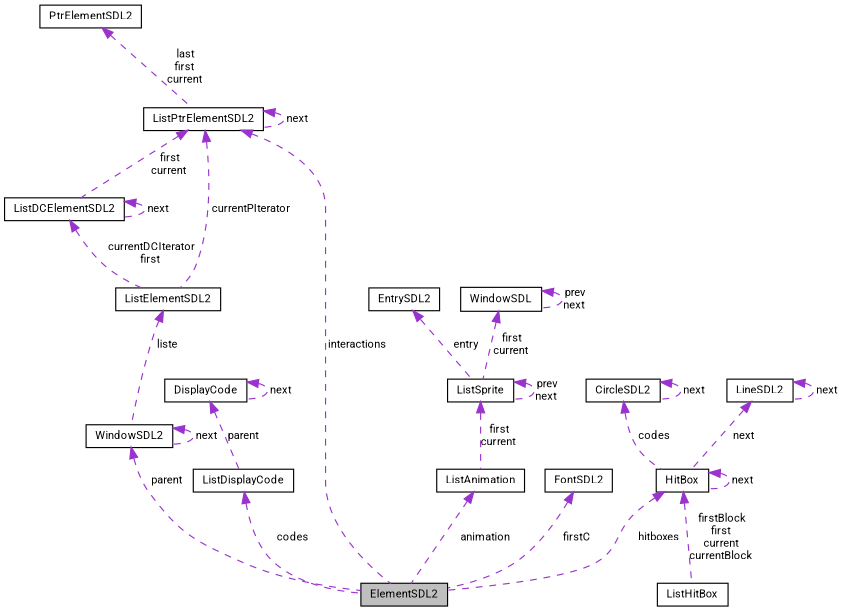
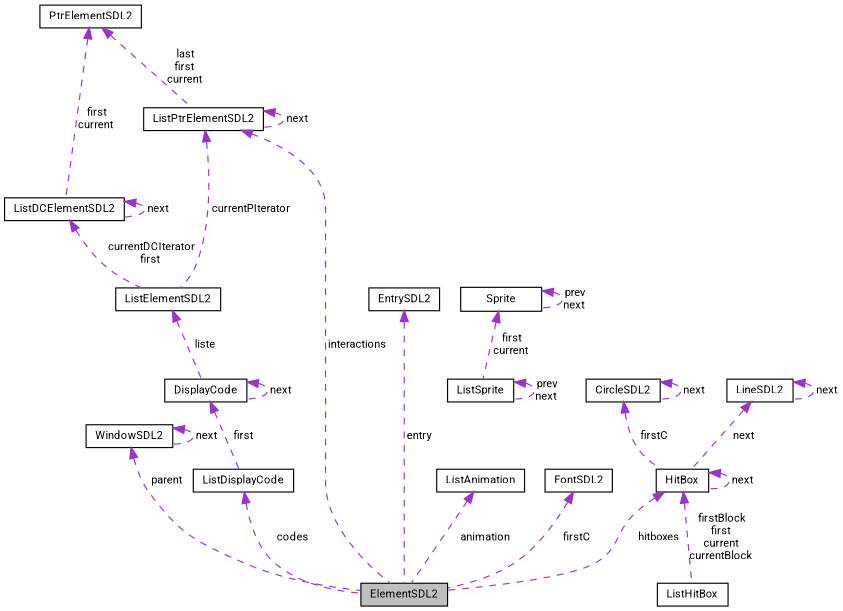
edge "ListDCElementSDL2" -> "ListPtrElementSDL2": now "ListDCElementSDL2" -> "PtrElementSDL2"
node "WindowSDL": label "WindowSDL" -> "Sprite"
edge "ListSprite" -> "EntrySDL2": now "ElementSDL2" -> "EntrySDL2"
edge "WindowSDL2" -> "ListElementSDL2": now "DisplayCode" -> "ListElementSDL2"
edge "ListDisplayCode" -> "DisplayCode": label " parent" -> " first"
edge "HitBox" -> "CircleSDL2": label " codes" -> " firstC"
edge "ListAnimation" -> "ListSprite": removed, label "first current"
